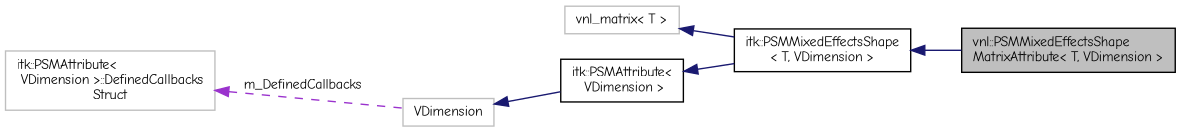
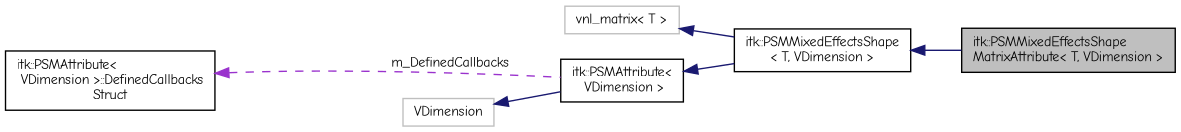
node "vnl::PSMMixedEffectsShape MatrixAttribute< T, VDimension >": label "vnl::PSMMixedEffectsShape MatrixAttribute< T, VDimension >" -> "itk::PSMMixedEffectsShape MatrixAttribute< T, VDimension >"
node "itk::PSMAttribute< VDimension >::DefinedCallbacks Struct": color grey75 -> black
edge "VDimension" -> "itk::PSMAttribute< VDimension >::DefinedCallbacks Struct": now "itk::PSMAttribute< VDimension >" -> "itk::PSMAttribute< VDimension >::DefinedCallbacks Struct"
